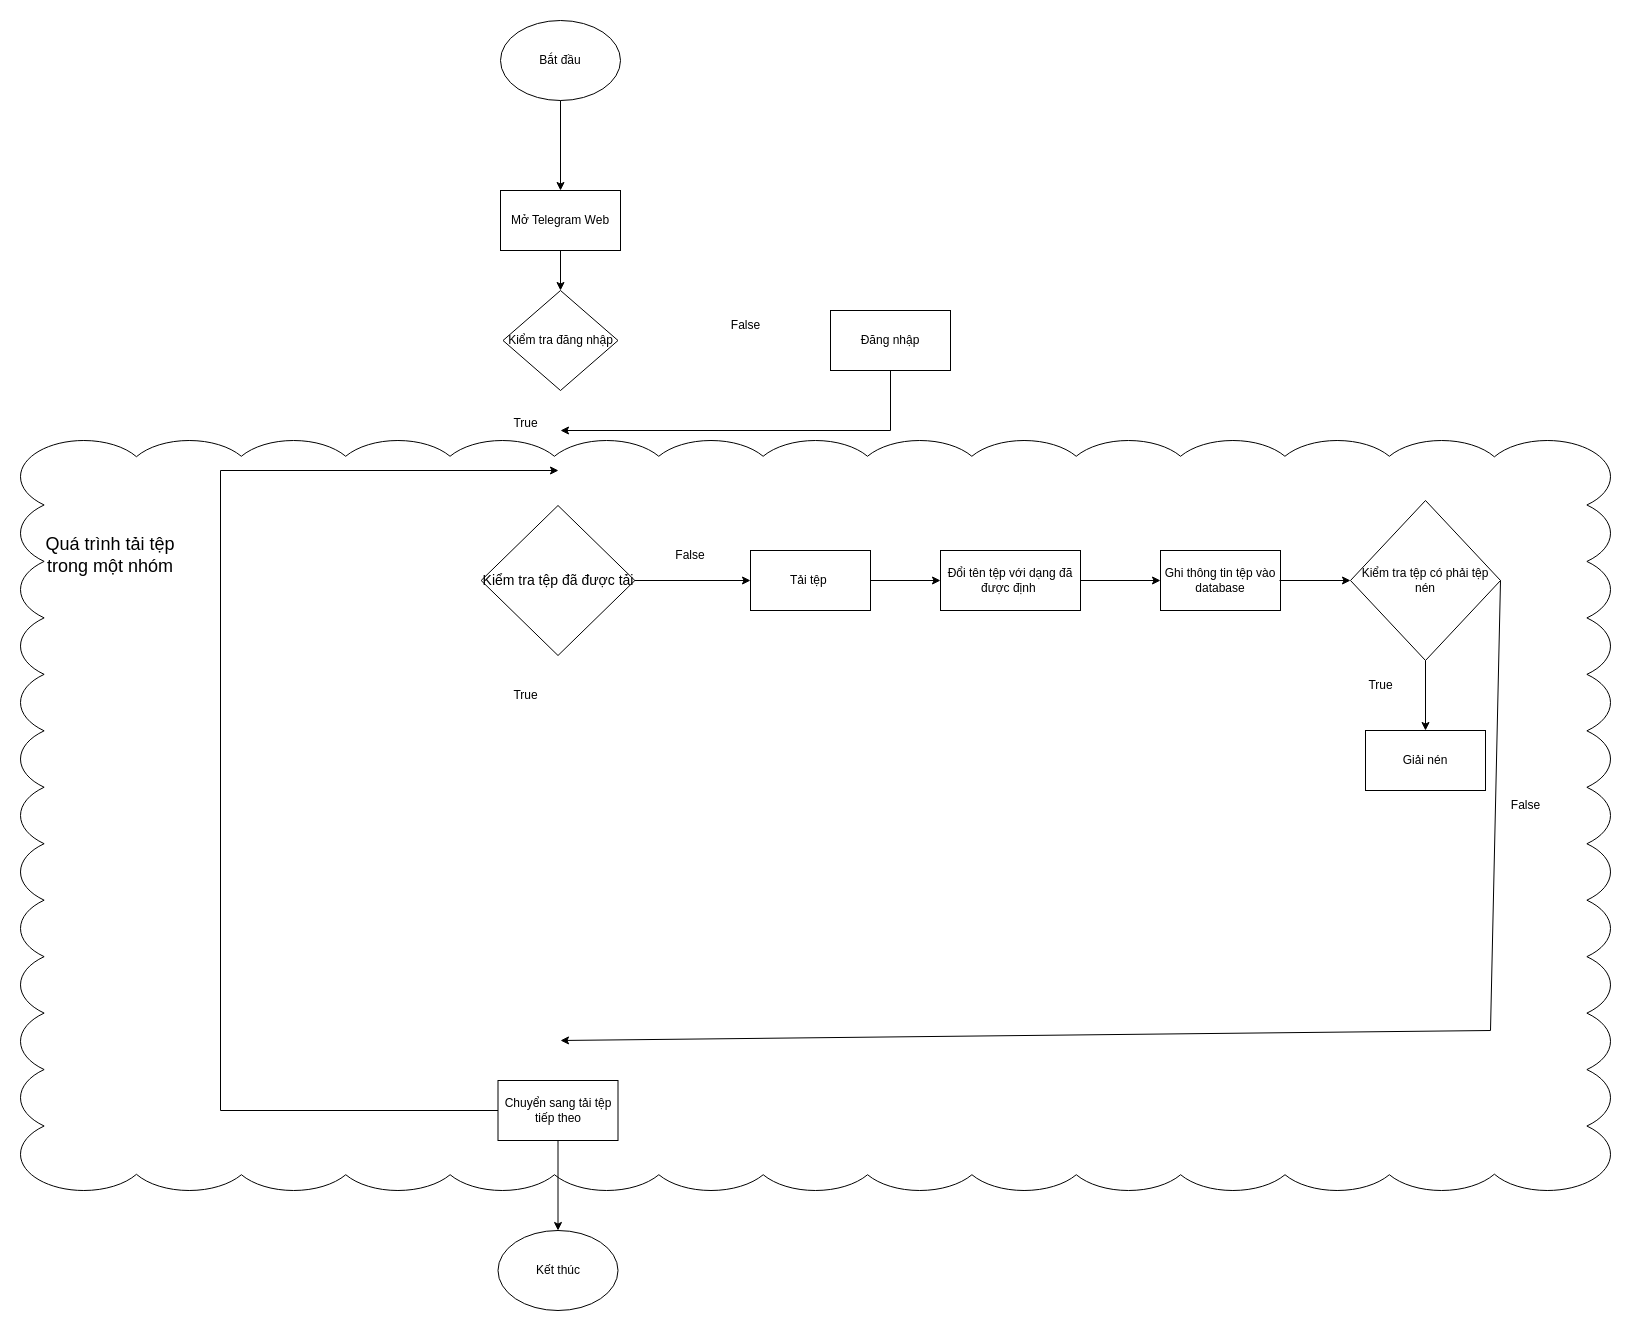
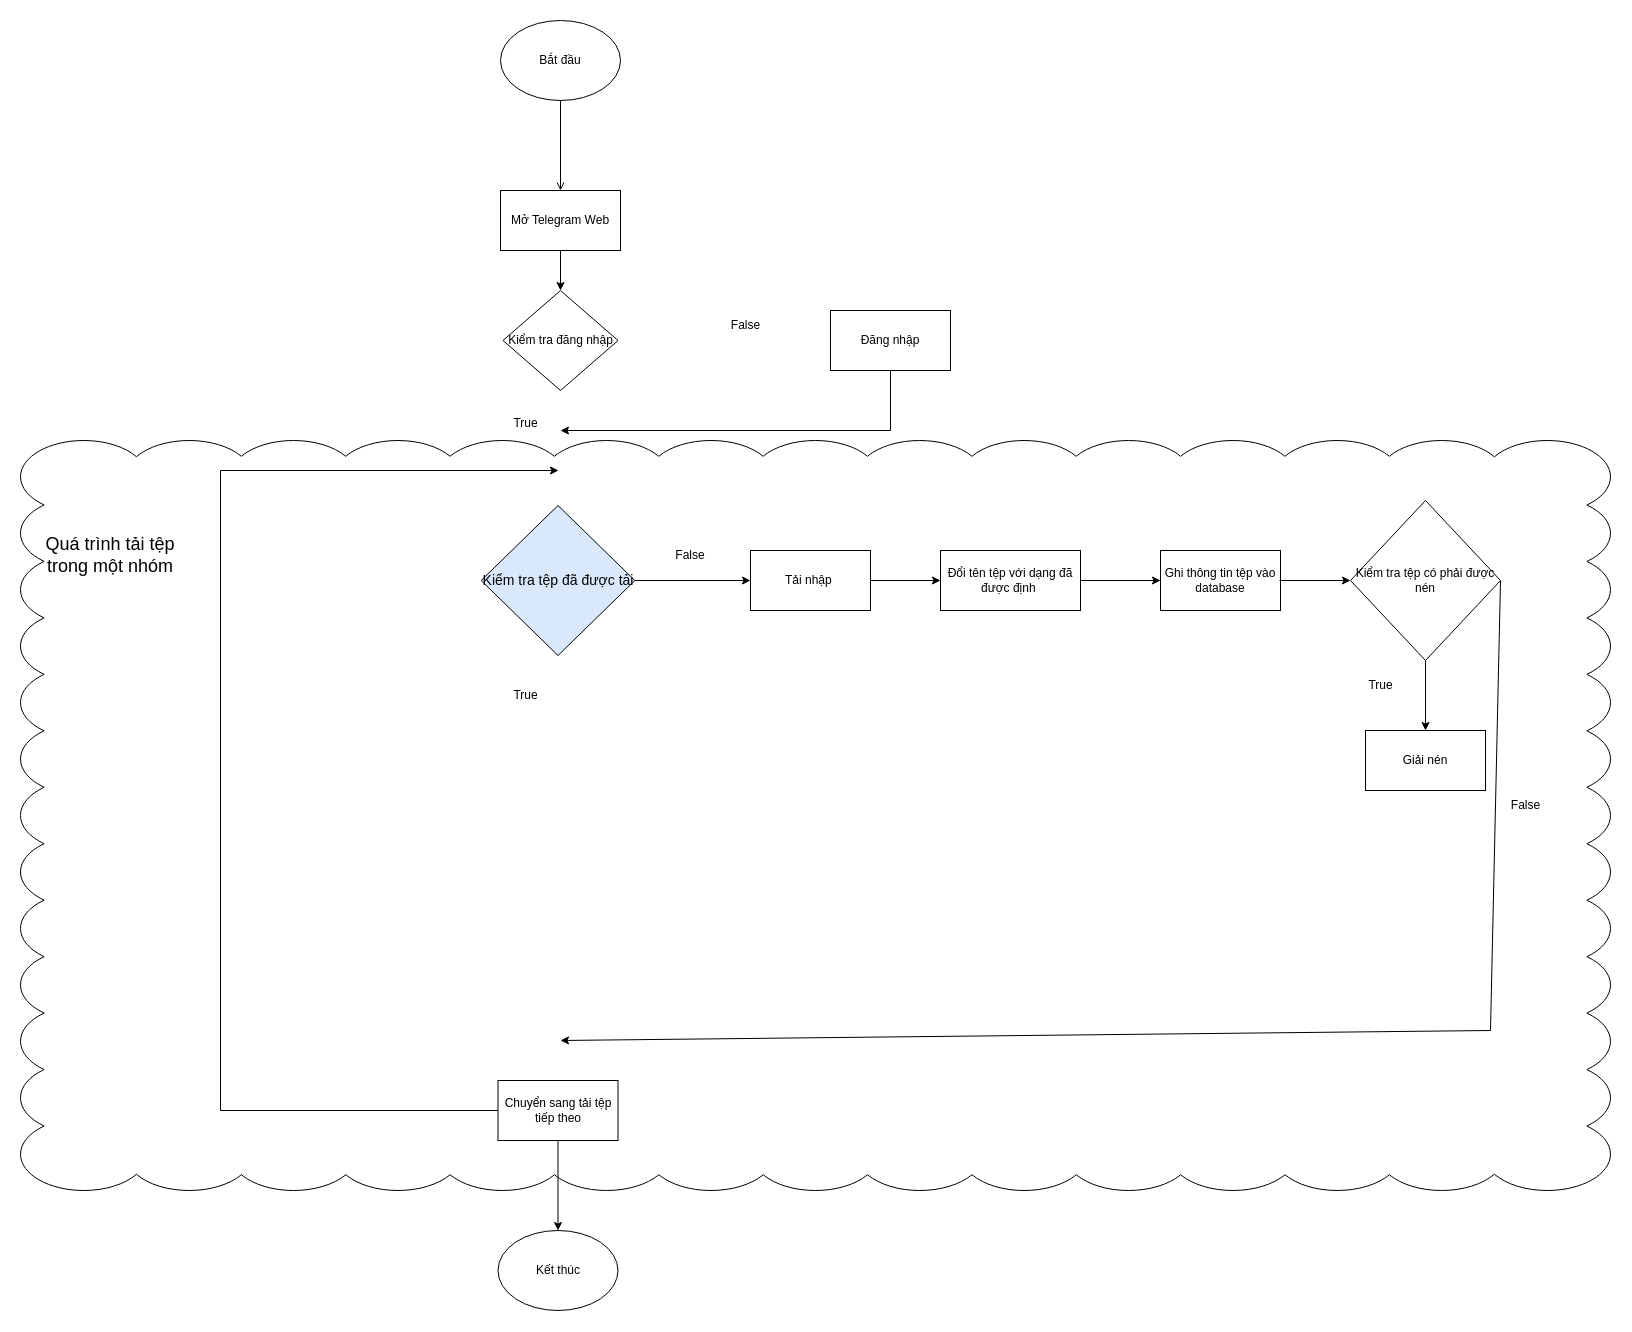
edge "Bắt đầu" -> "Mở Telegram Web": arrowhead classic -> open
node "Kiểm tra tệp đã được tải": fillcolor #ffffff -> #dae8fc
node "Tải tệp": label "Tải tệp" -> "Tải nhập"
node "Kiểm tra tệp có phải tệp nén": label "Kiểm tra tệp có phải tệp nén" -> "Kiểm tra tệp có phải được nén"
